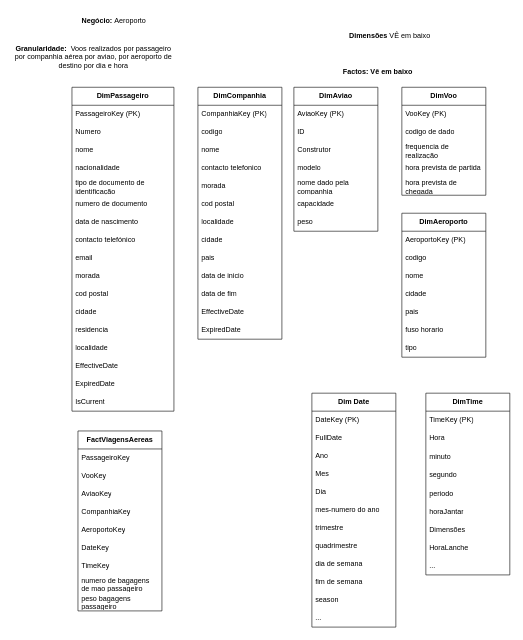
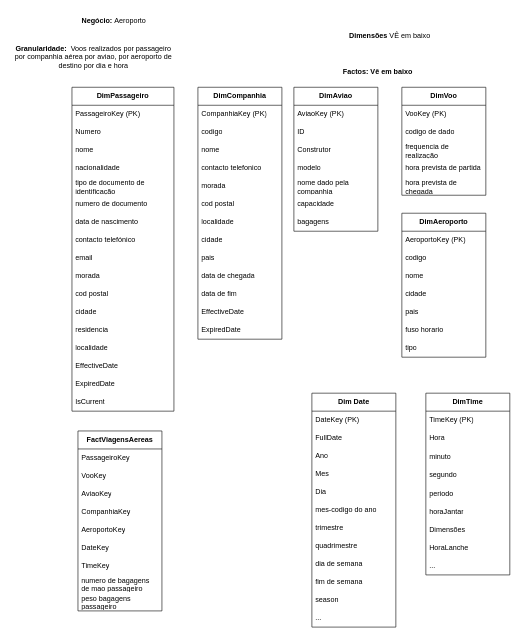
node "peso": label "peso" -> "bagagens"
node "data de inicio": label "data de inicio" -> "data de chegada"
node "mes-numero do ano": label "mes-numero do ano" -> "mes-codigo do ano"
